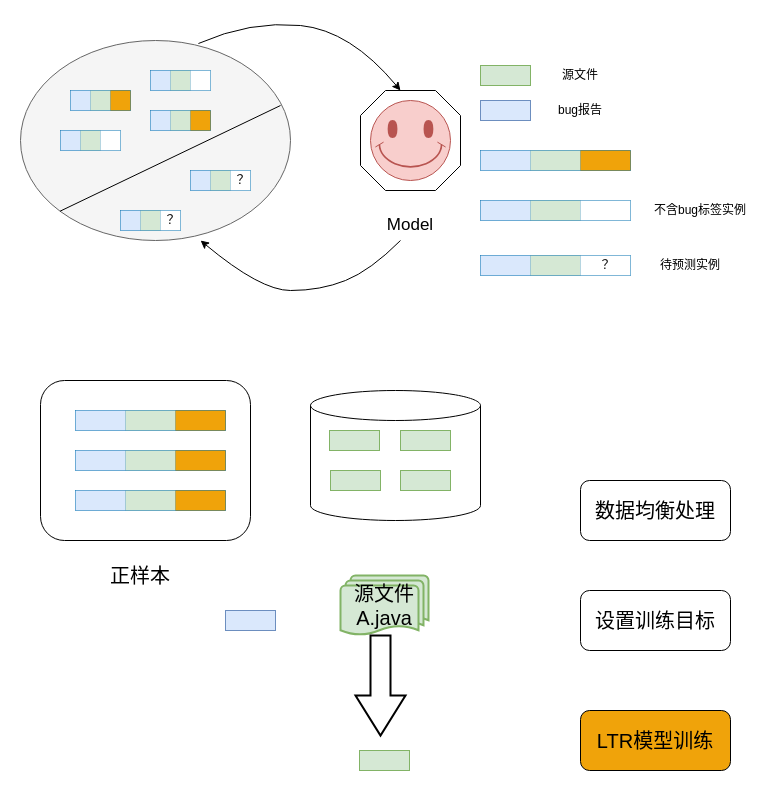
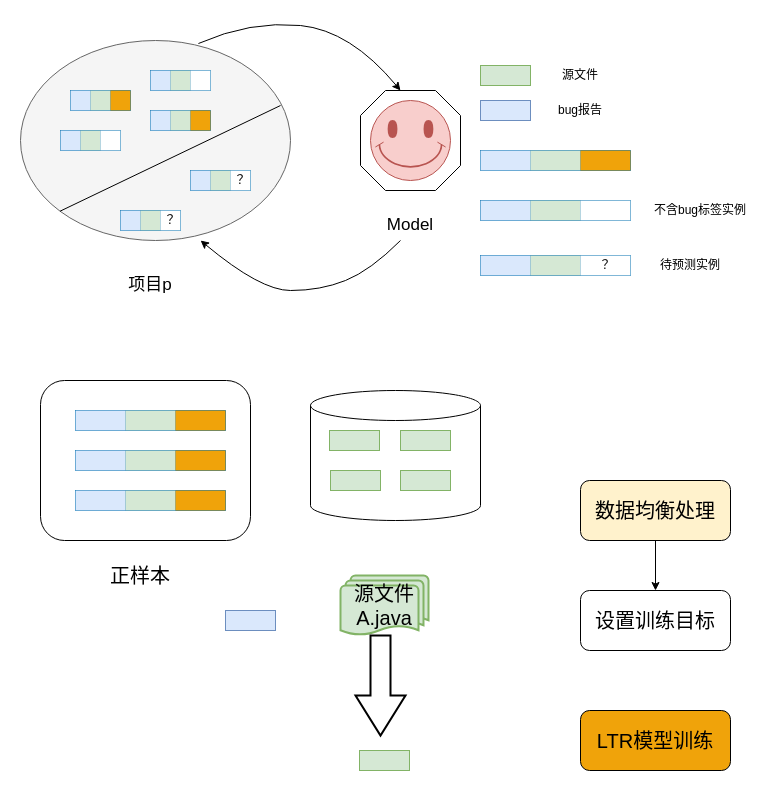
node "项目p": added
node "数据均衡处理": fillcolor #ffffff -> #fff2cc
edge "数据均衡处理" -> "设置训练目标": added
